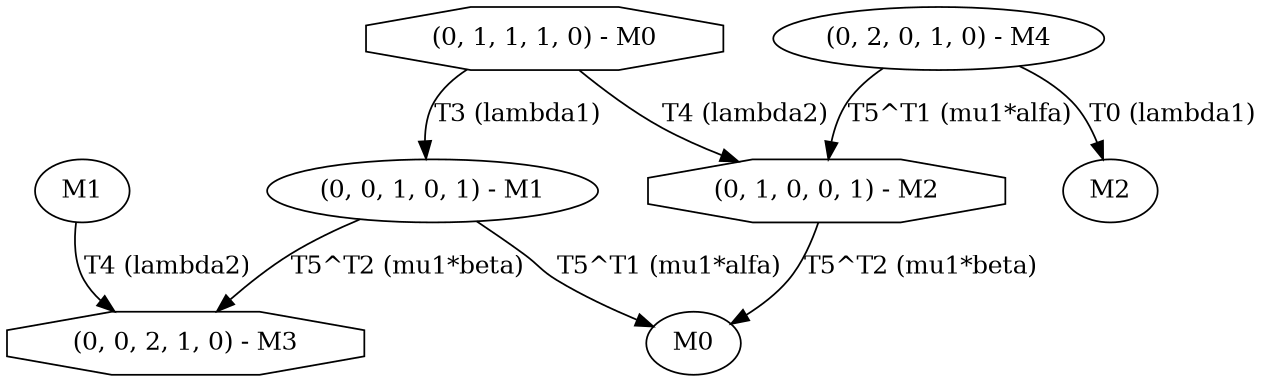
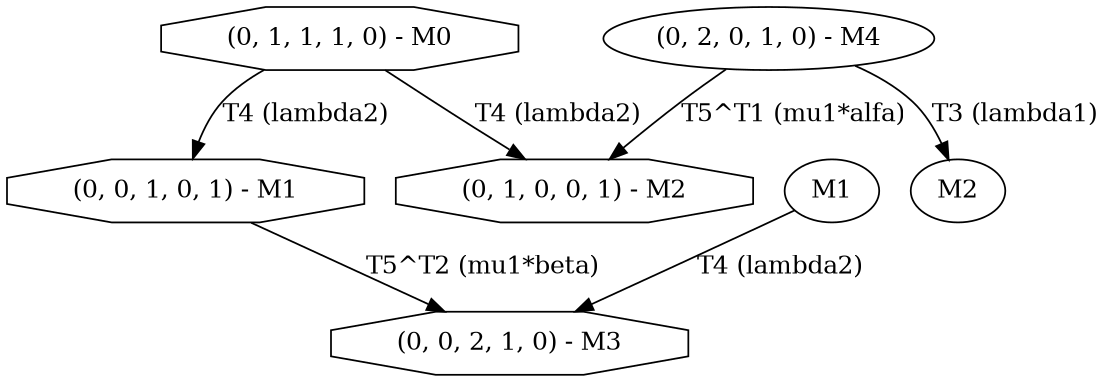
edge "(0, 1, 1, 1, 0) - M0" -> "(0, 0, 1, 0, 1) - M1": label "T3 (lambda1)" -> "T4 (lambda2)"
edge "(0, 2, 0, 1, 0) - M4" -> "M2": label "T0 (lambda1)" -> "T3 (lambda1)"
node "(0, 0, 1, 0, 1) - M1": shape ellipse -> octagon
node "M0": removed
